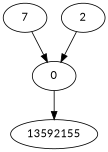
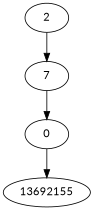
edge "2" -> "0": now "2" -> "7"
node "13592155": label "13592155" -> "13692155"
